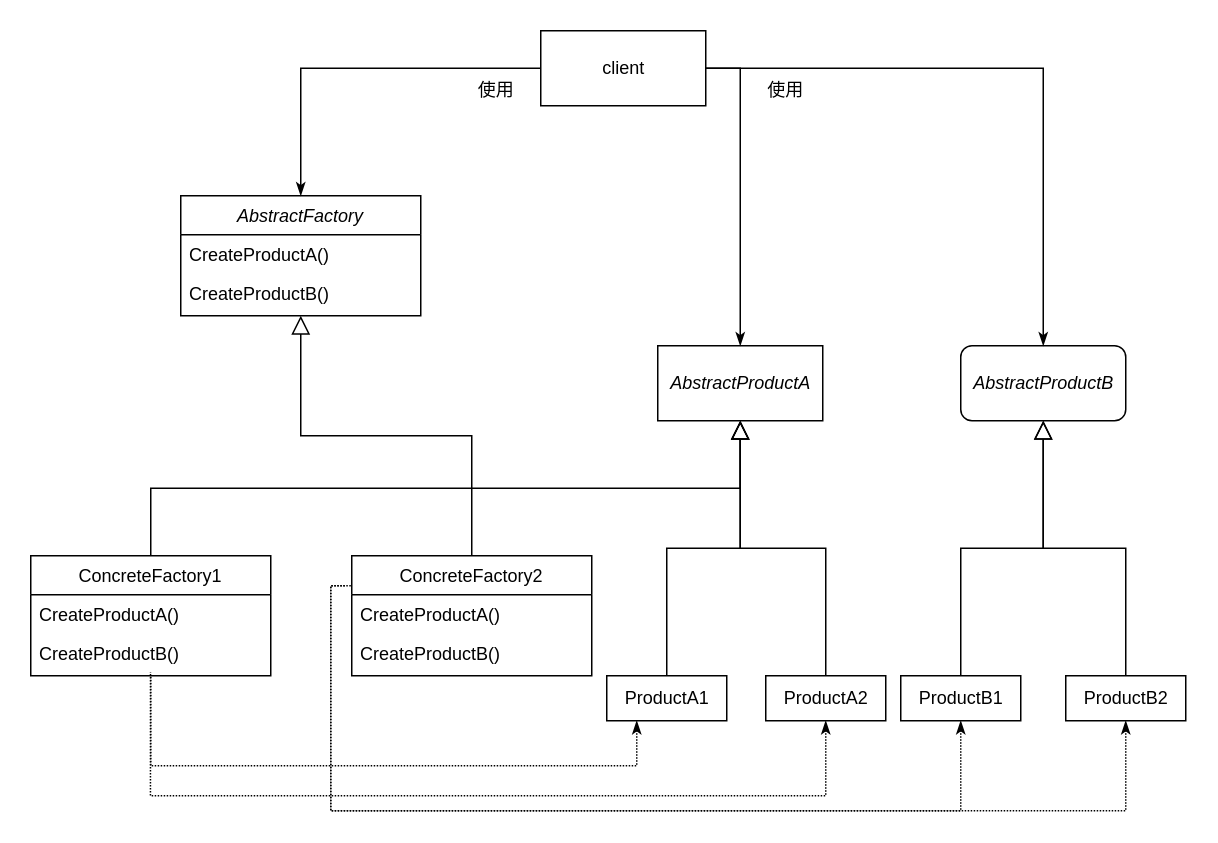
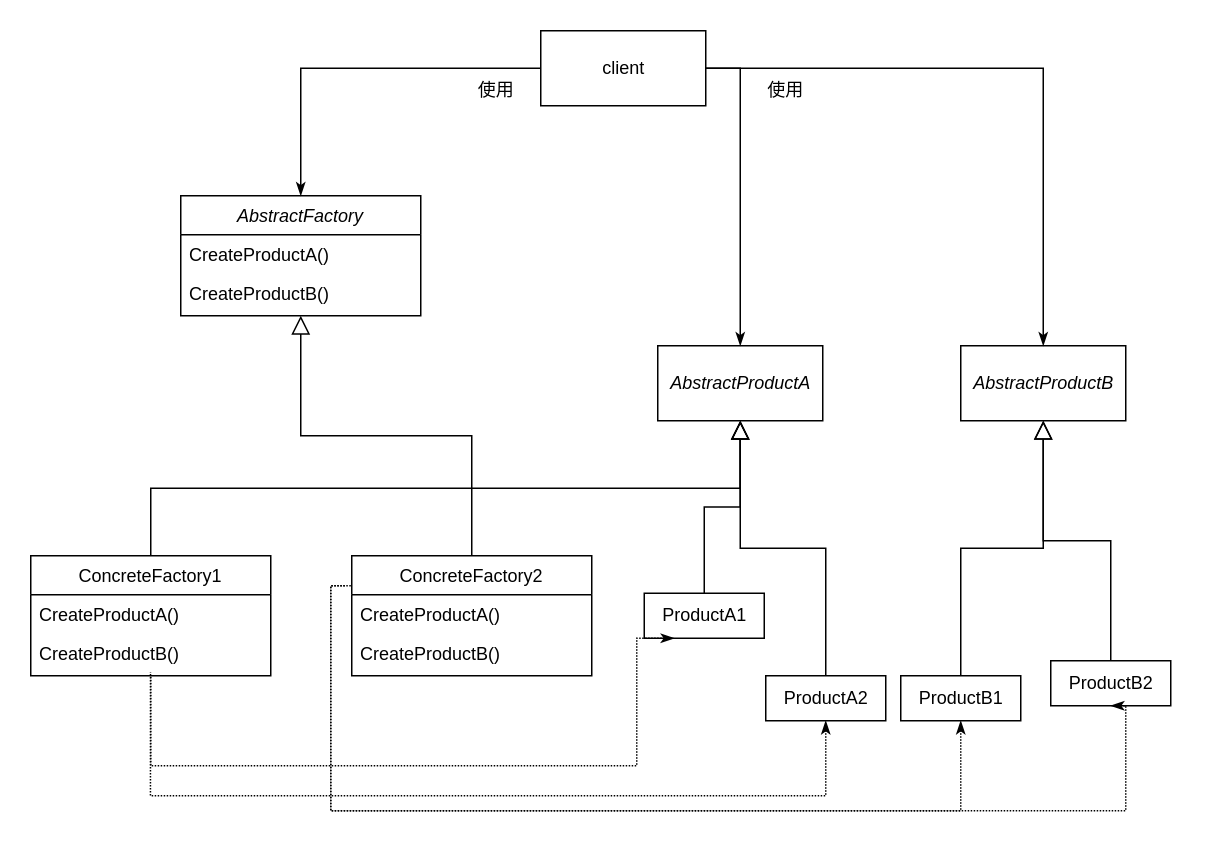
node "AbstractProductB": shape rounded rectangle -> rectangle
node "ProductA1": moved (667, 698) -> (704, 616)
node "ProductB2": moved (1126, 698) -> (1111, 683)
